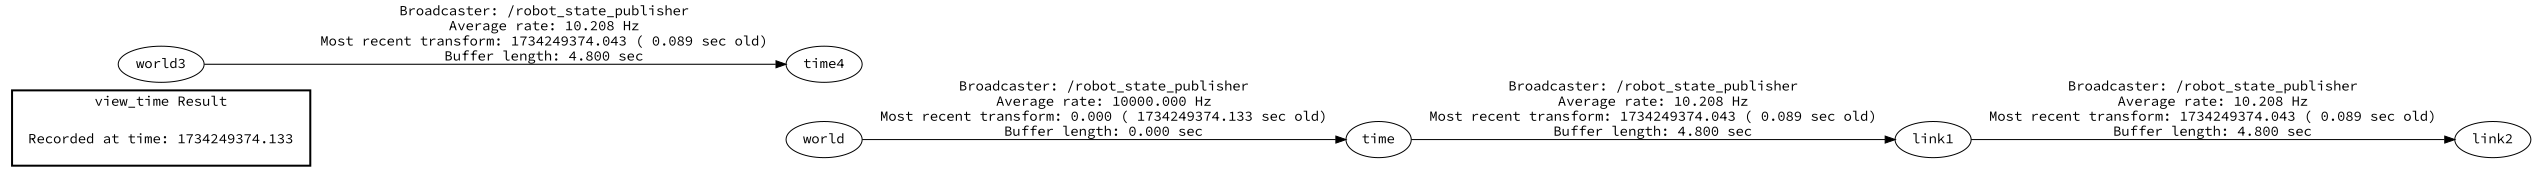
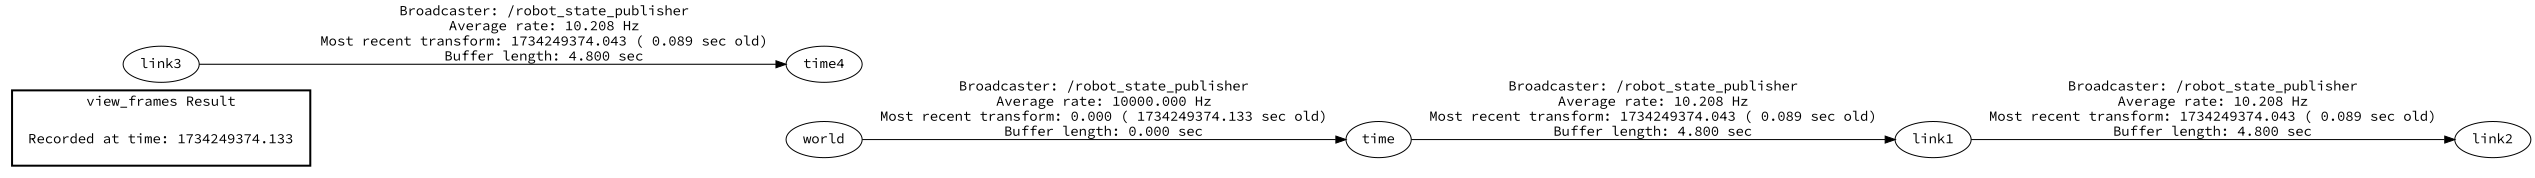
node "world3": label "world3" -> "link3"
cluster "view_time Result": label "view_time Result" -> "view_frames Result"
